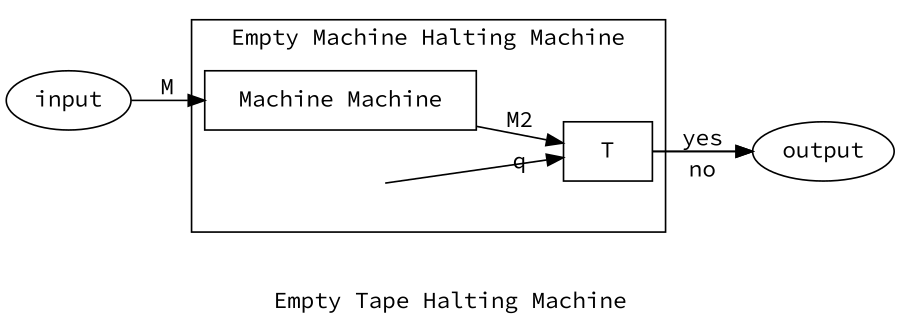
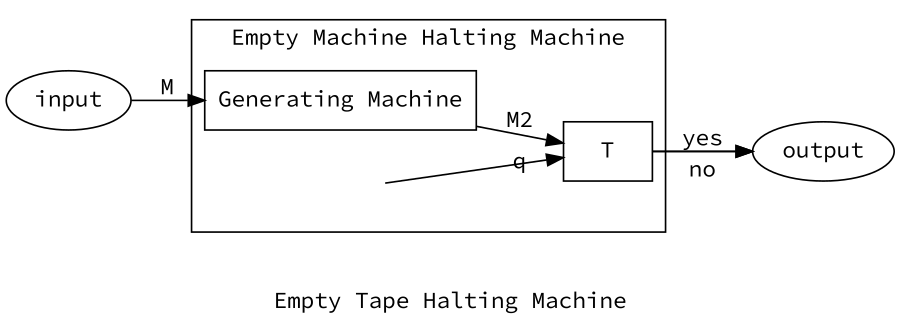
node "Machine Machine": label "Machine Machine" -> "Generating Machine"
